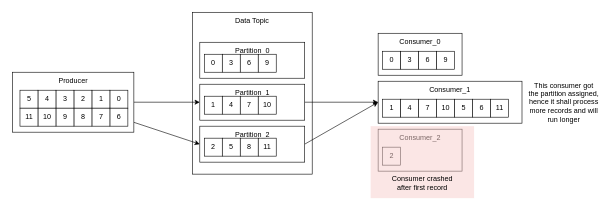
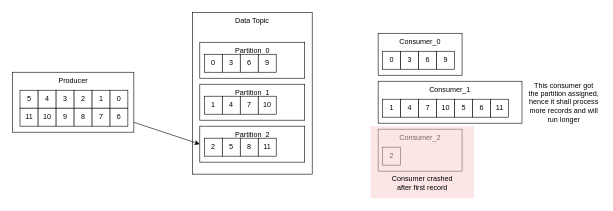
edge "Producer" -> "Partition_1": removed
edge "Partition_1" -> "Consumer_1": removed
edge "Partition_2" -> "Consumer_1": removed
